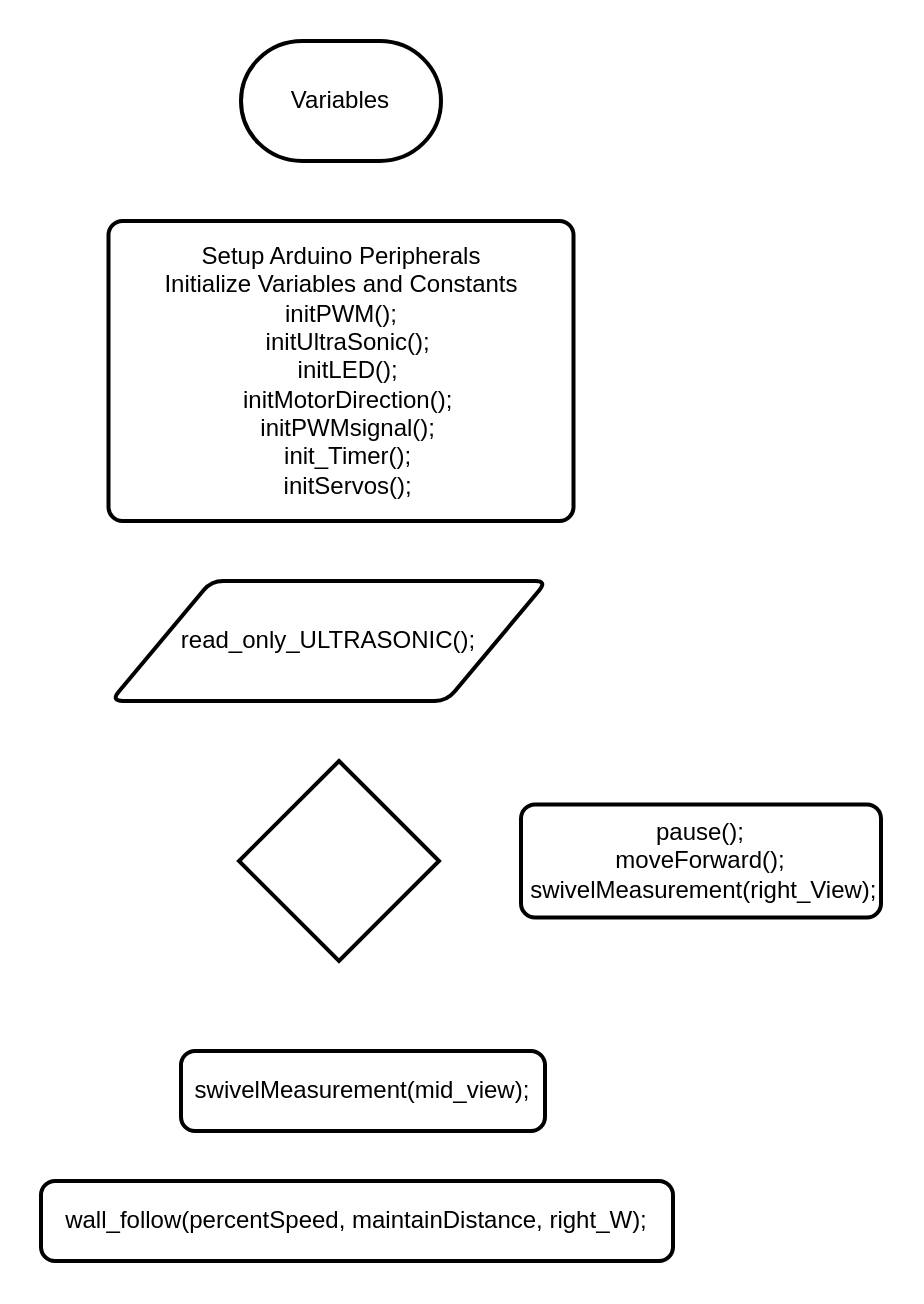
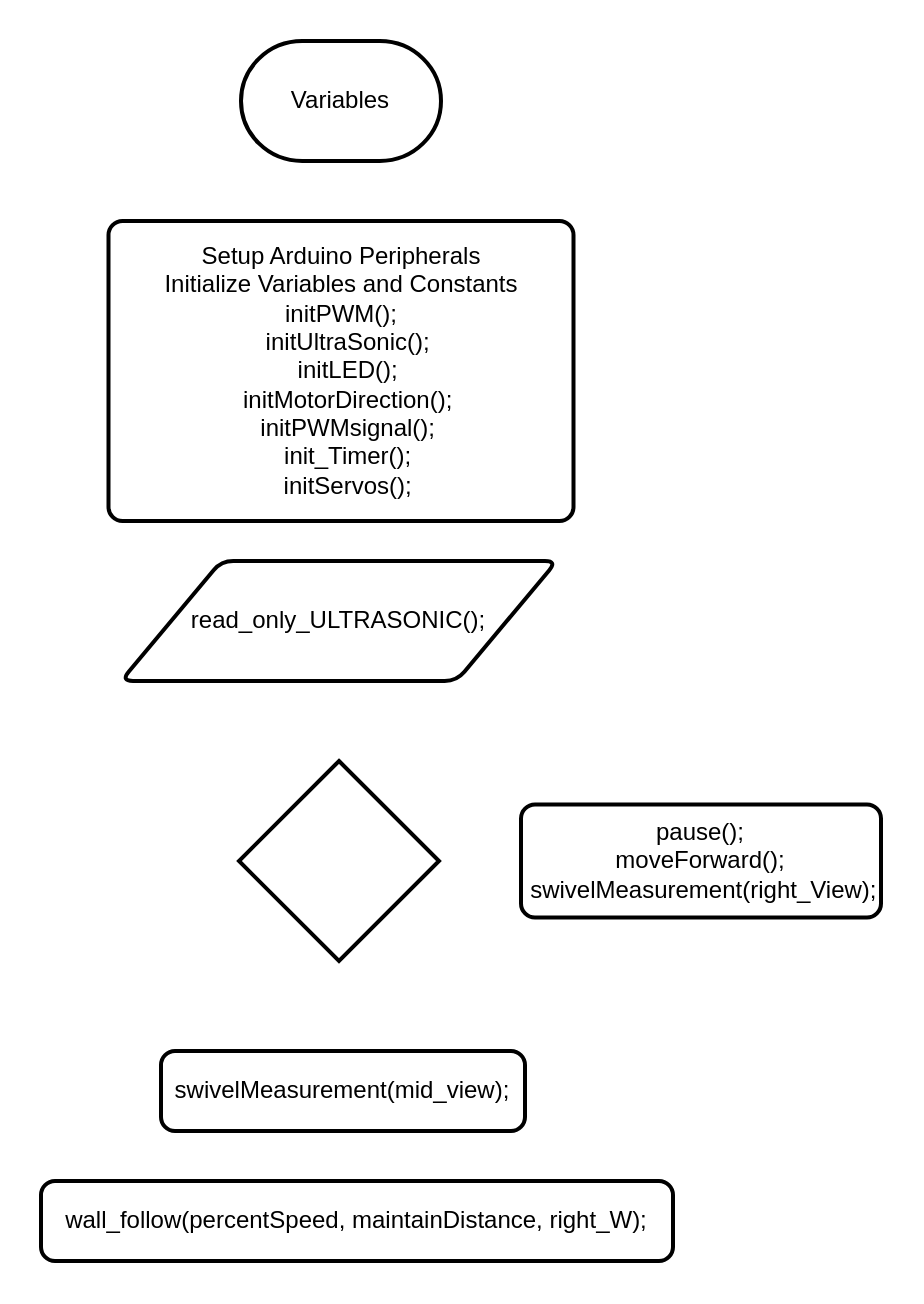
node "read_only_ULTRASONIC();": moved (329, 641) -> (339, 621)
node "swivelMeasurement(mid_view);": moved (363, 1091) -> (343, 1091)
